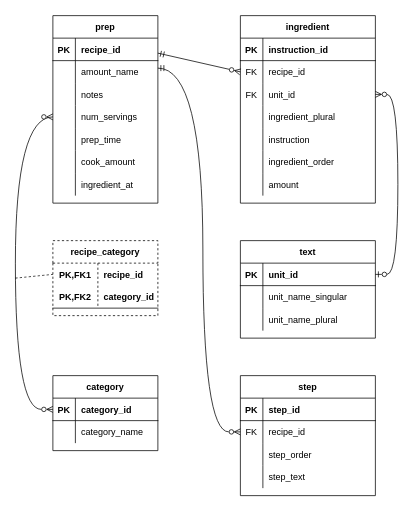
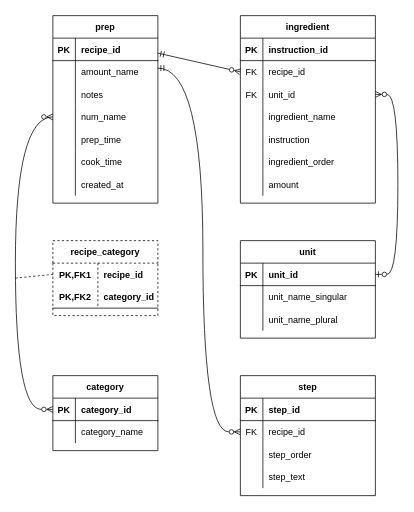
node "num_servings": label "num_servings" -> "num_name"
node "ingredient_plural": label "ingredient_plural" -> "ingredient_name"
node "cook_amount": label "cook_amount" -> "cook_time"
node "ingredient_at": label "ingredient_at" -> "created_at"
node "text": label "text" -> "unit"
